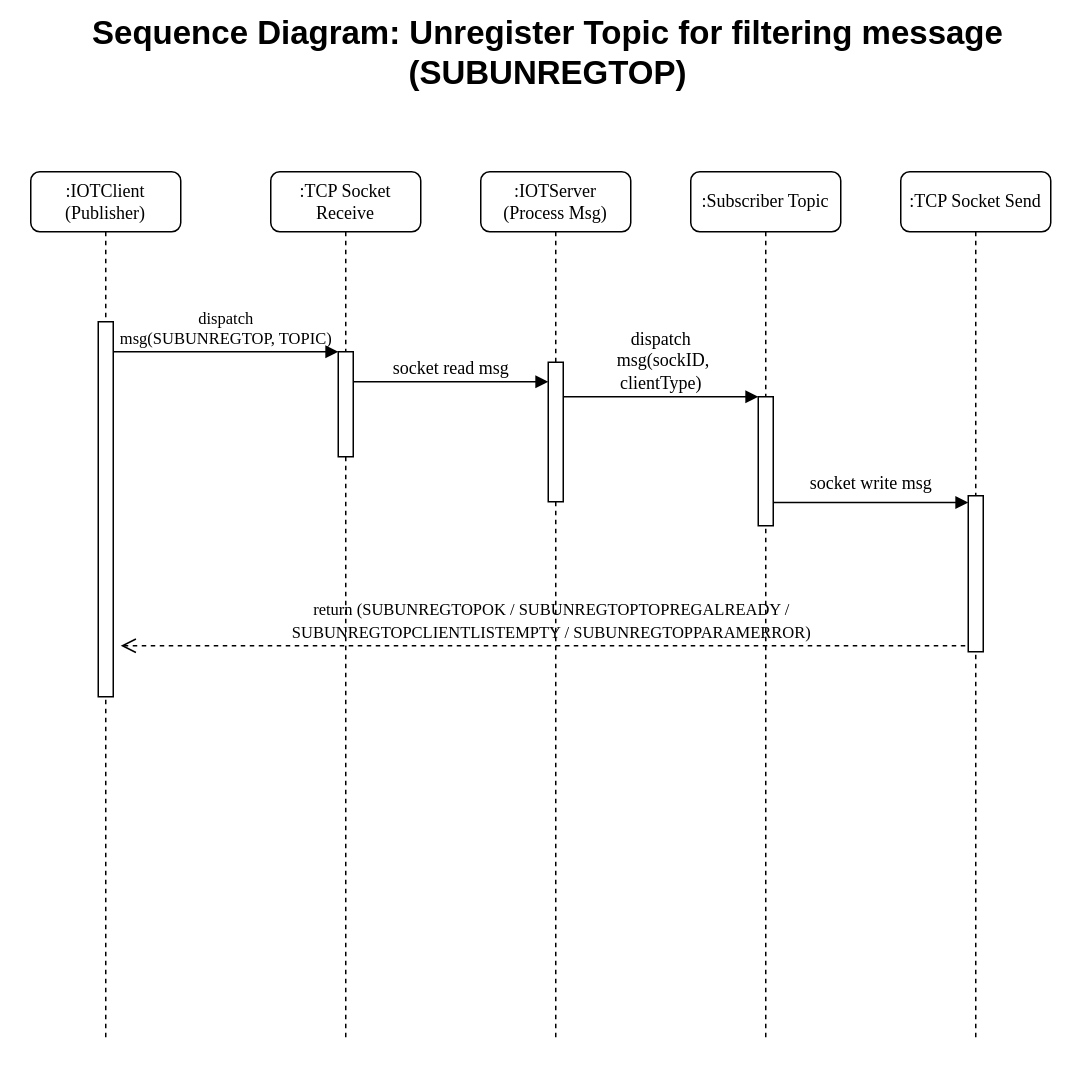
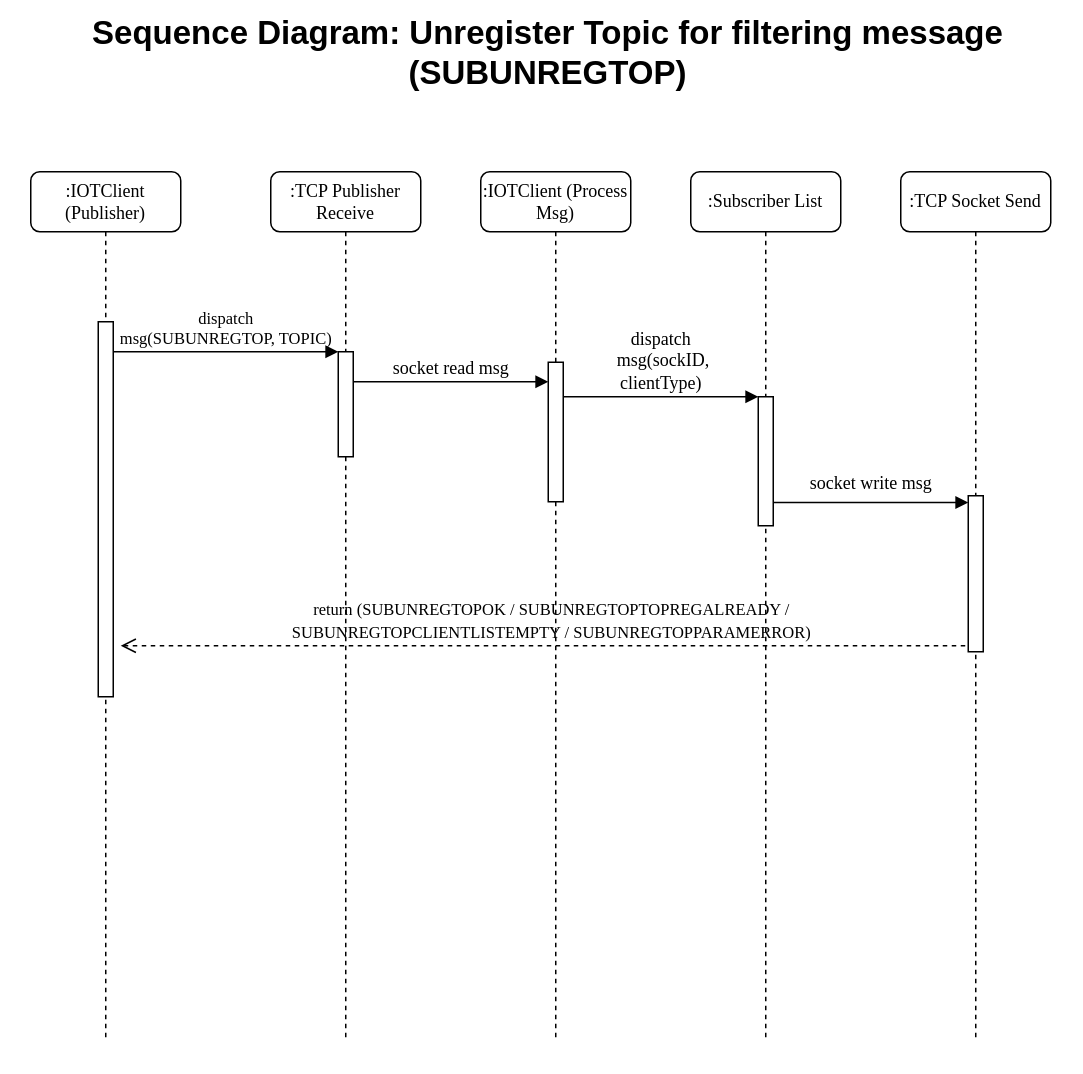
node ":TCP Socket Receive": label ":TCP Socket Receive" -> ":TCP Publisher Receive"
node ":IOTServer (Process Msg)": label ":IOTServer (Process Msg)" -> ":IOTClient (Process Msg)"
node ":Subscriber Topic": label ":Subscriber Topic" -> ":Subscriber List"
